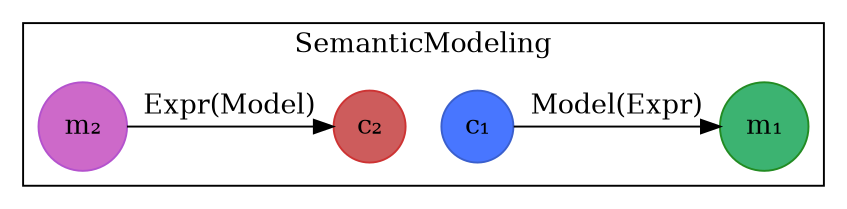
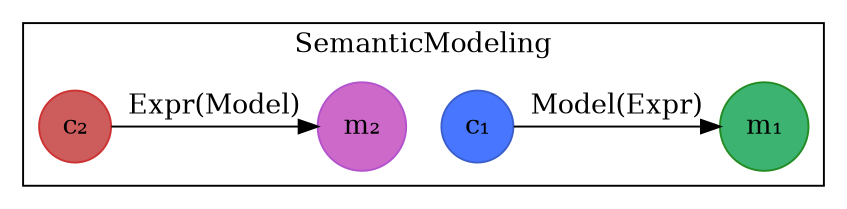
edge "m₂" -> "c₂": reversed
